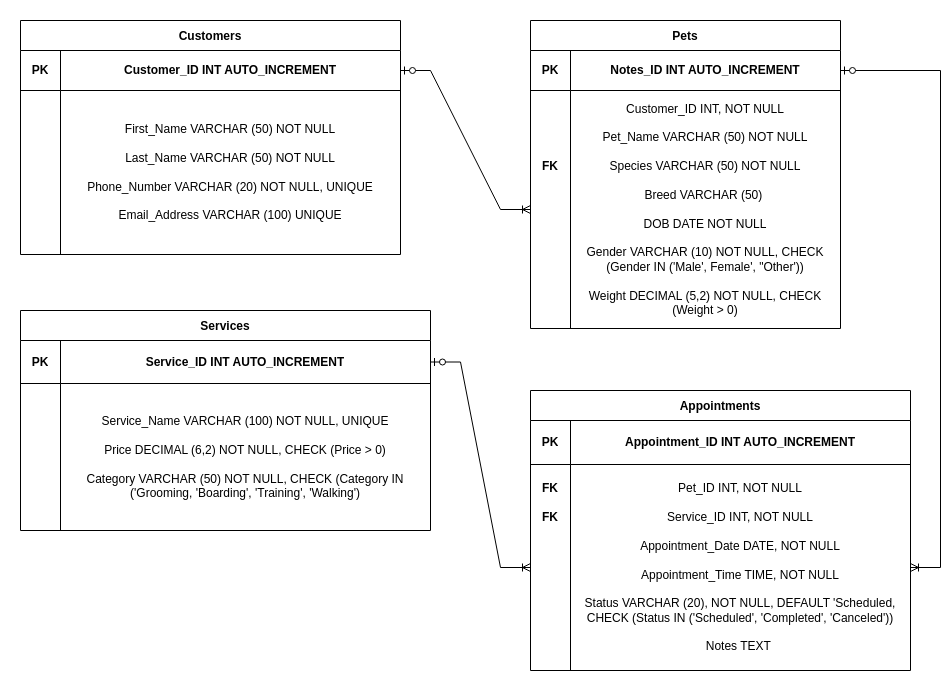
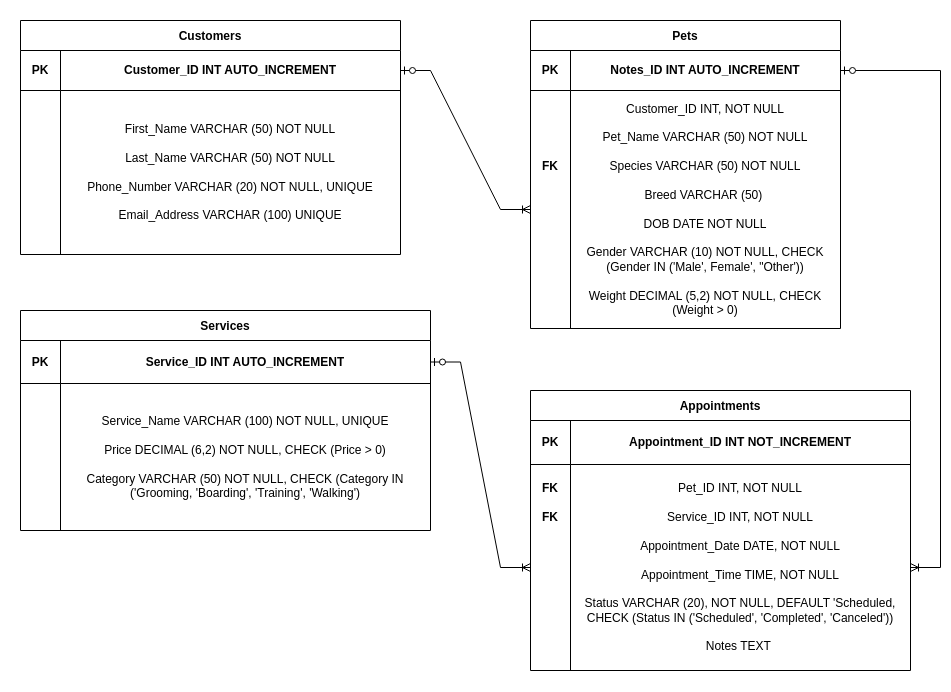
node "Appointment_ID INT AUTO_INCREMENT": label "Appointment_ID INT AUTO_INCREMENT" -> "Appointment_ID INT NOT_INCREMENT"
